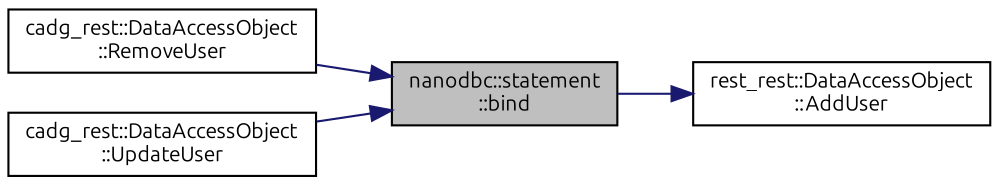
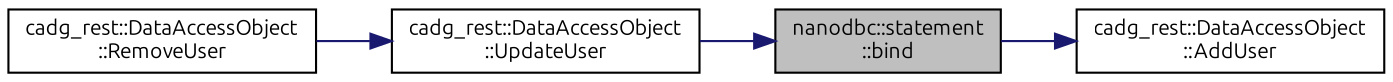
edge "cadg_rest::DataAccessObject ::RemoveUser" -> "nanodbc::statement ::bind": now "cadg_rest::DataAccessObject ::RemoveUser" -> "cadg_rest::DataAccessObject ::UpdateUser"
node "rest_rest::DataAccessObject ::AddUser": label "rest_rest::DataAccessObject ::AddUser" -> "cadg_rest::DataAccessObject ::AddUser"
